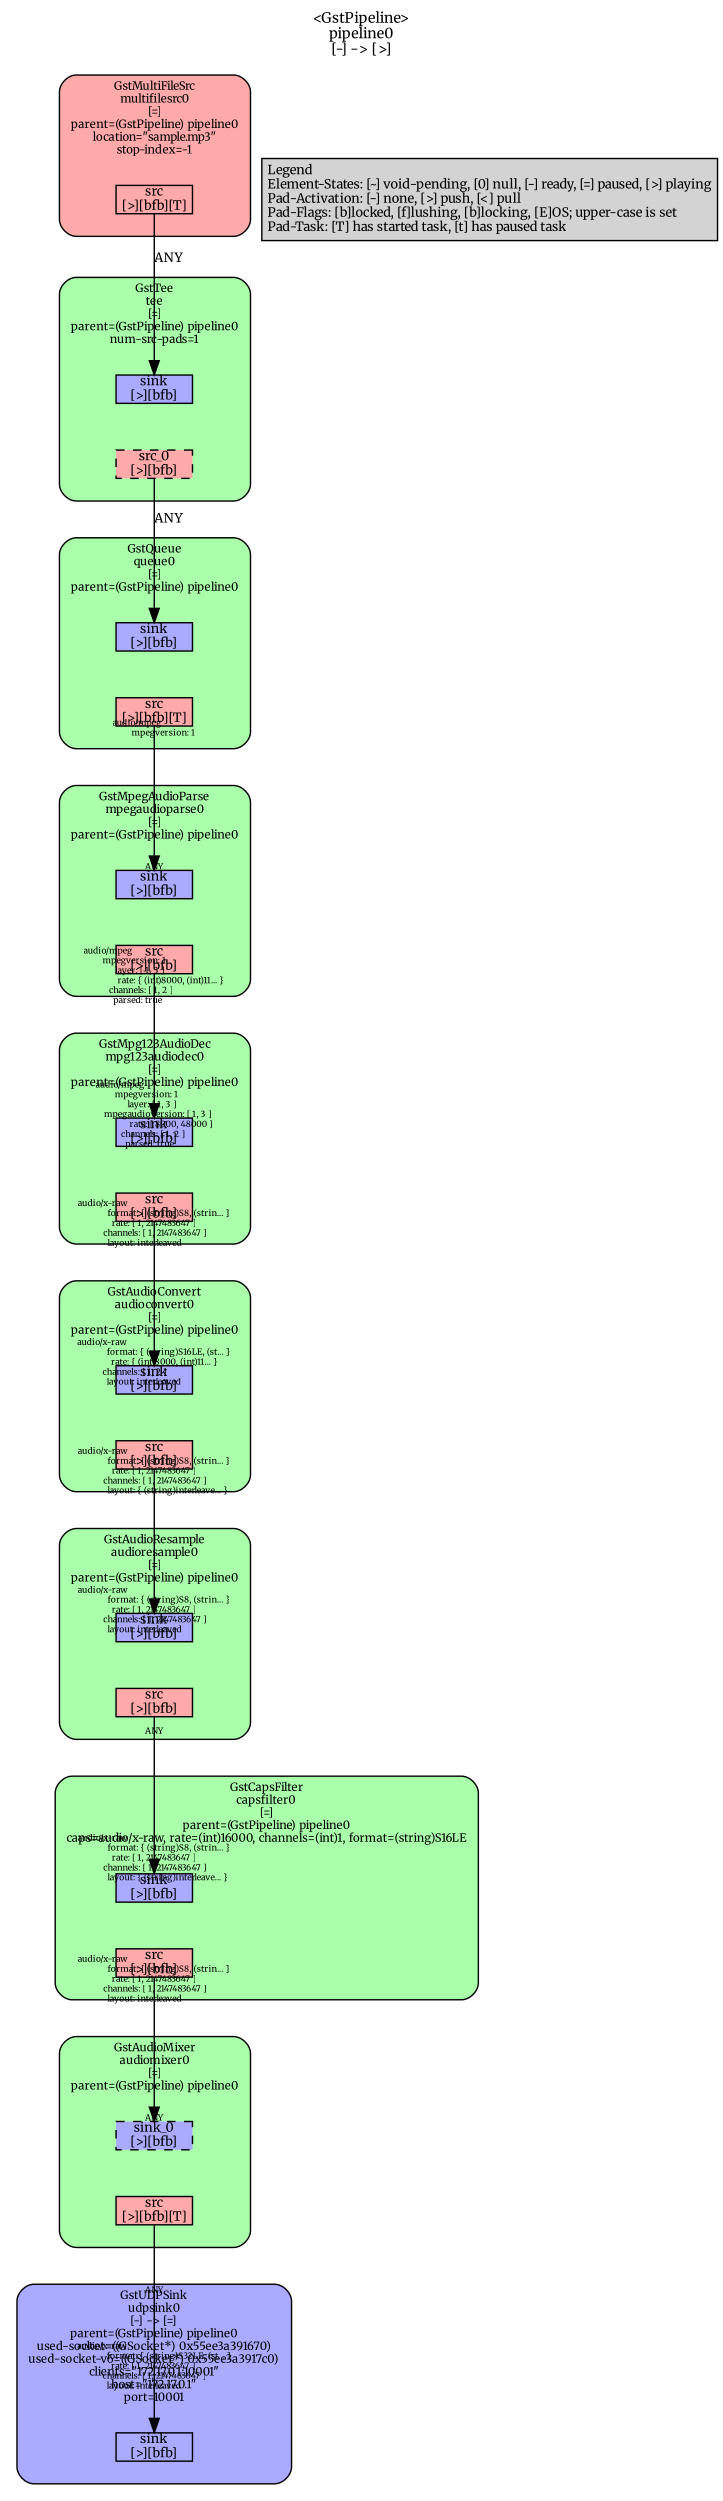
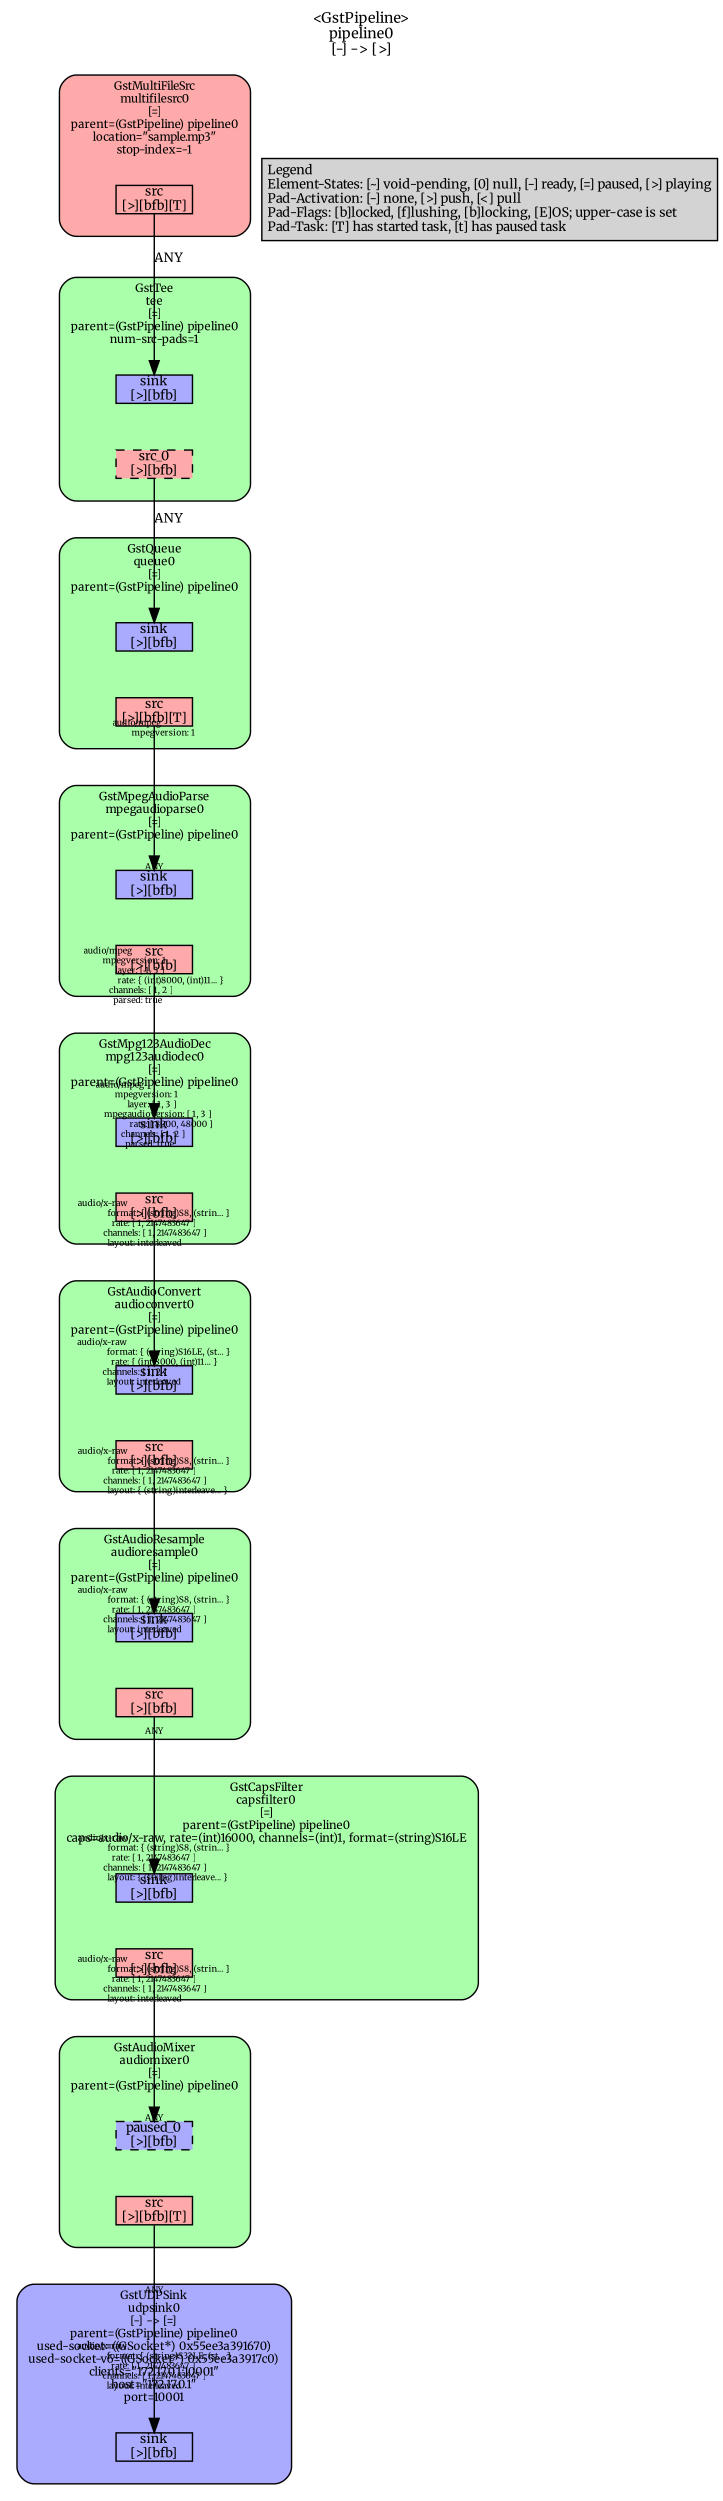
node "sink_0 [>][bfb]": label "sink_0 [>][bfb]" -> "paused_0 [>][bfb]"
